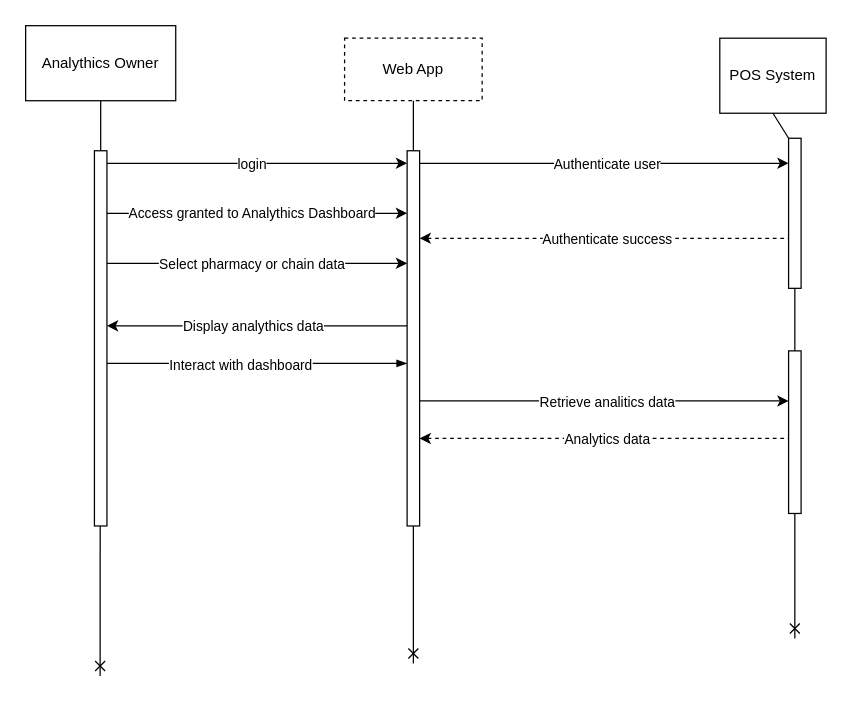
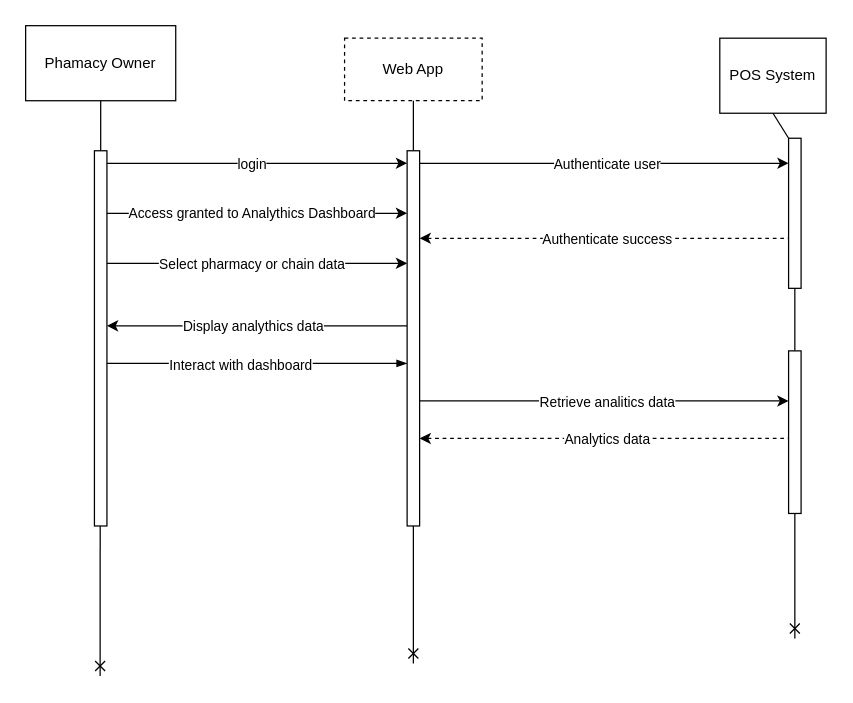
node "Analythics Owner": label "Analythics Owner" -> "Phamacy Owner"
